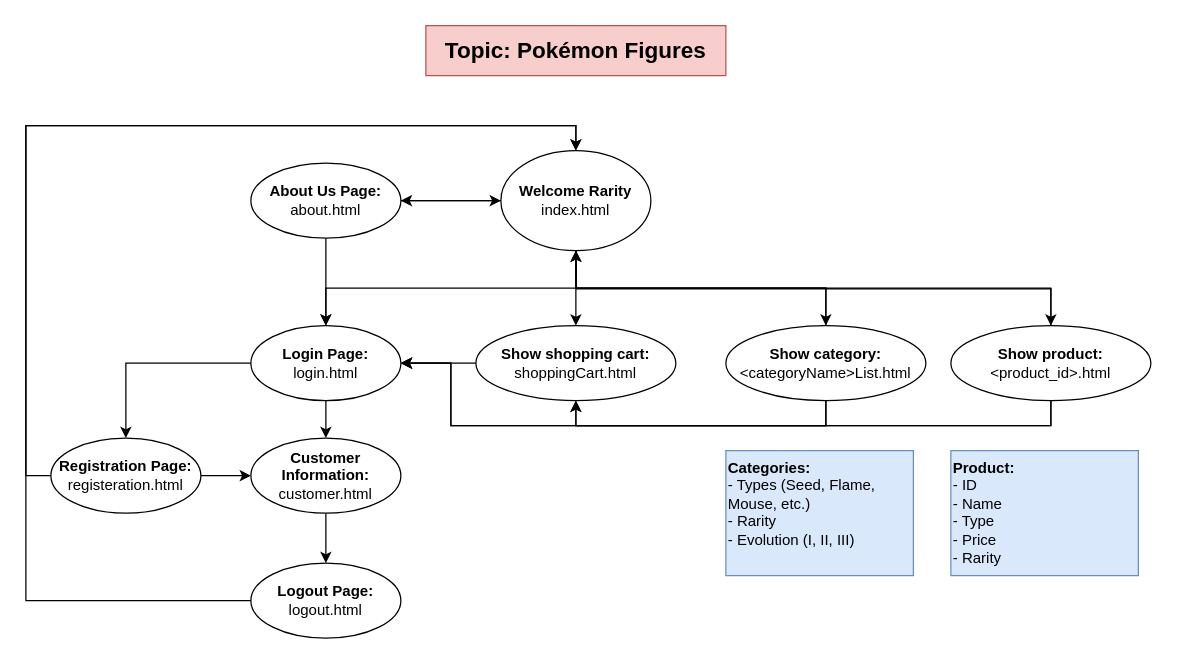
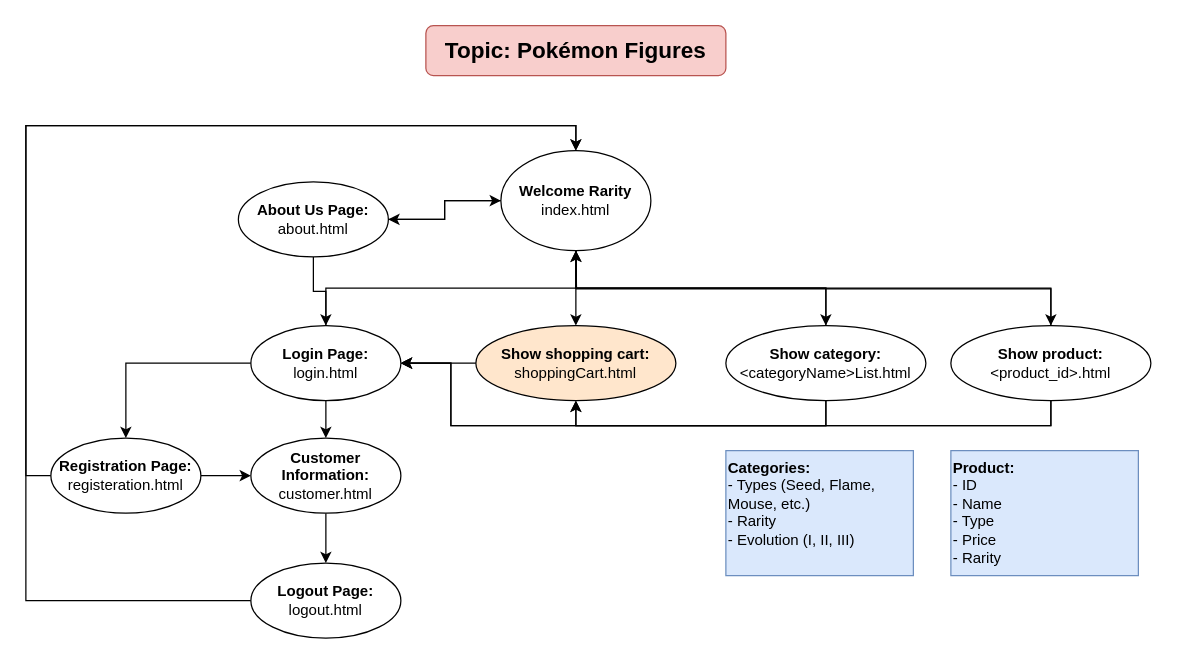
node "Topic: Pokémon Figures": shape rectangle -> rounded rectangle
node "About Us Page: about.html": moved (326, 201) -> (313, 219)
edge "Welcome Rarity index.html" -> "Login Page: login.html": arrowhead classic -> none
node "Show shopping cart: shoppingCart.html": fillcolor #ffffff -> #ffe6cc
